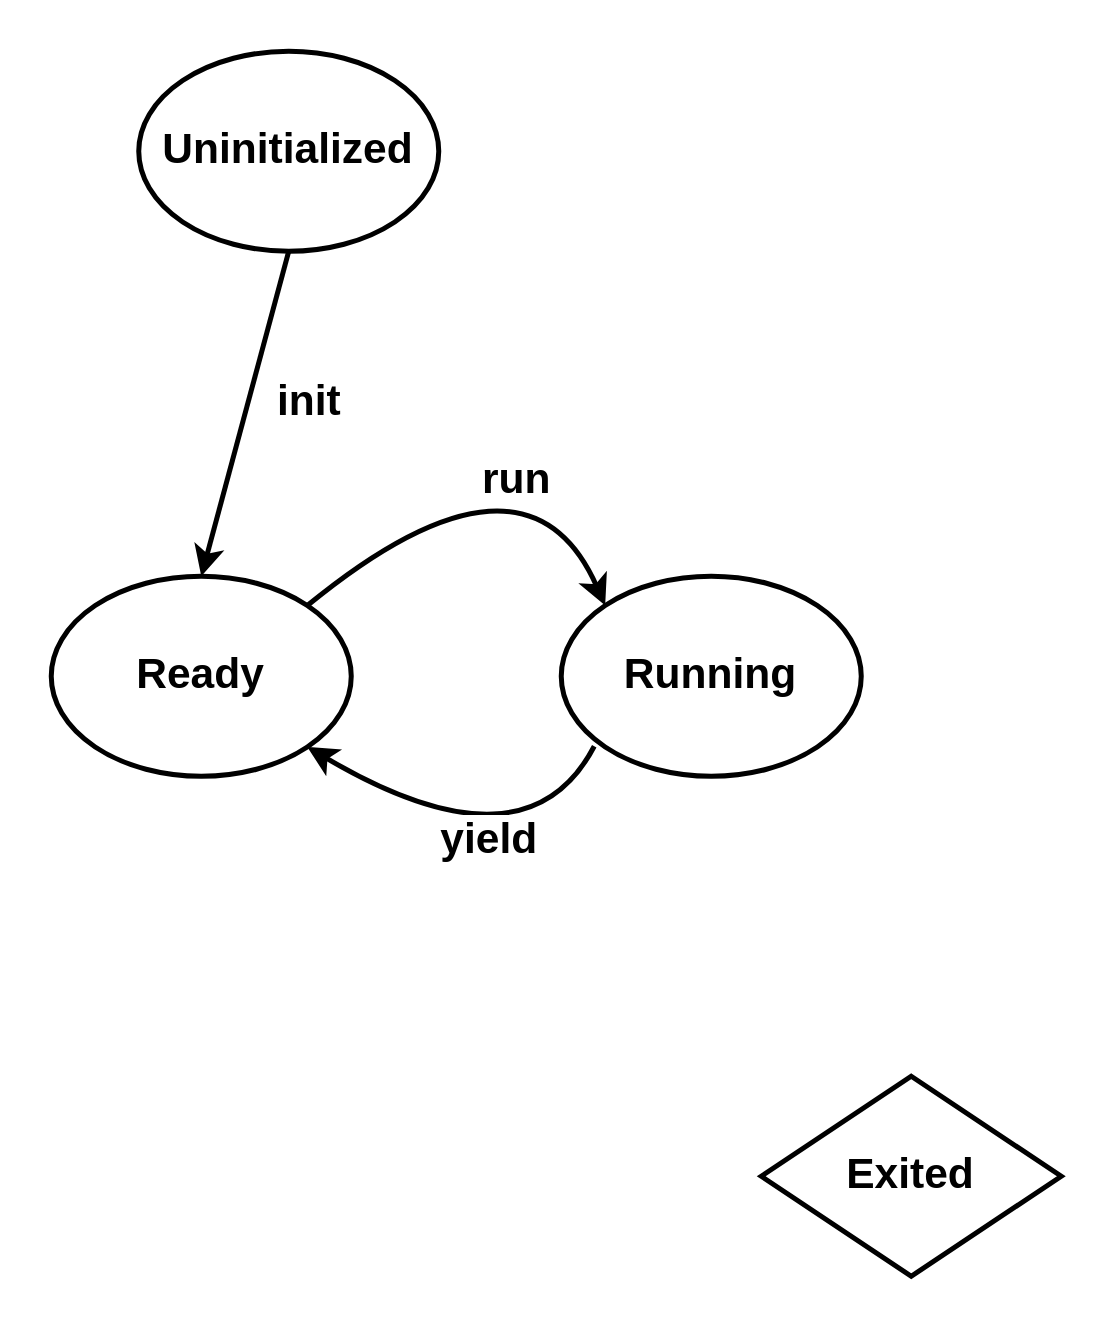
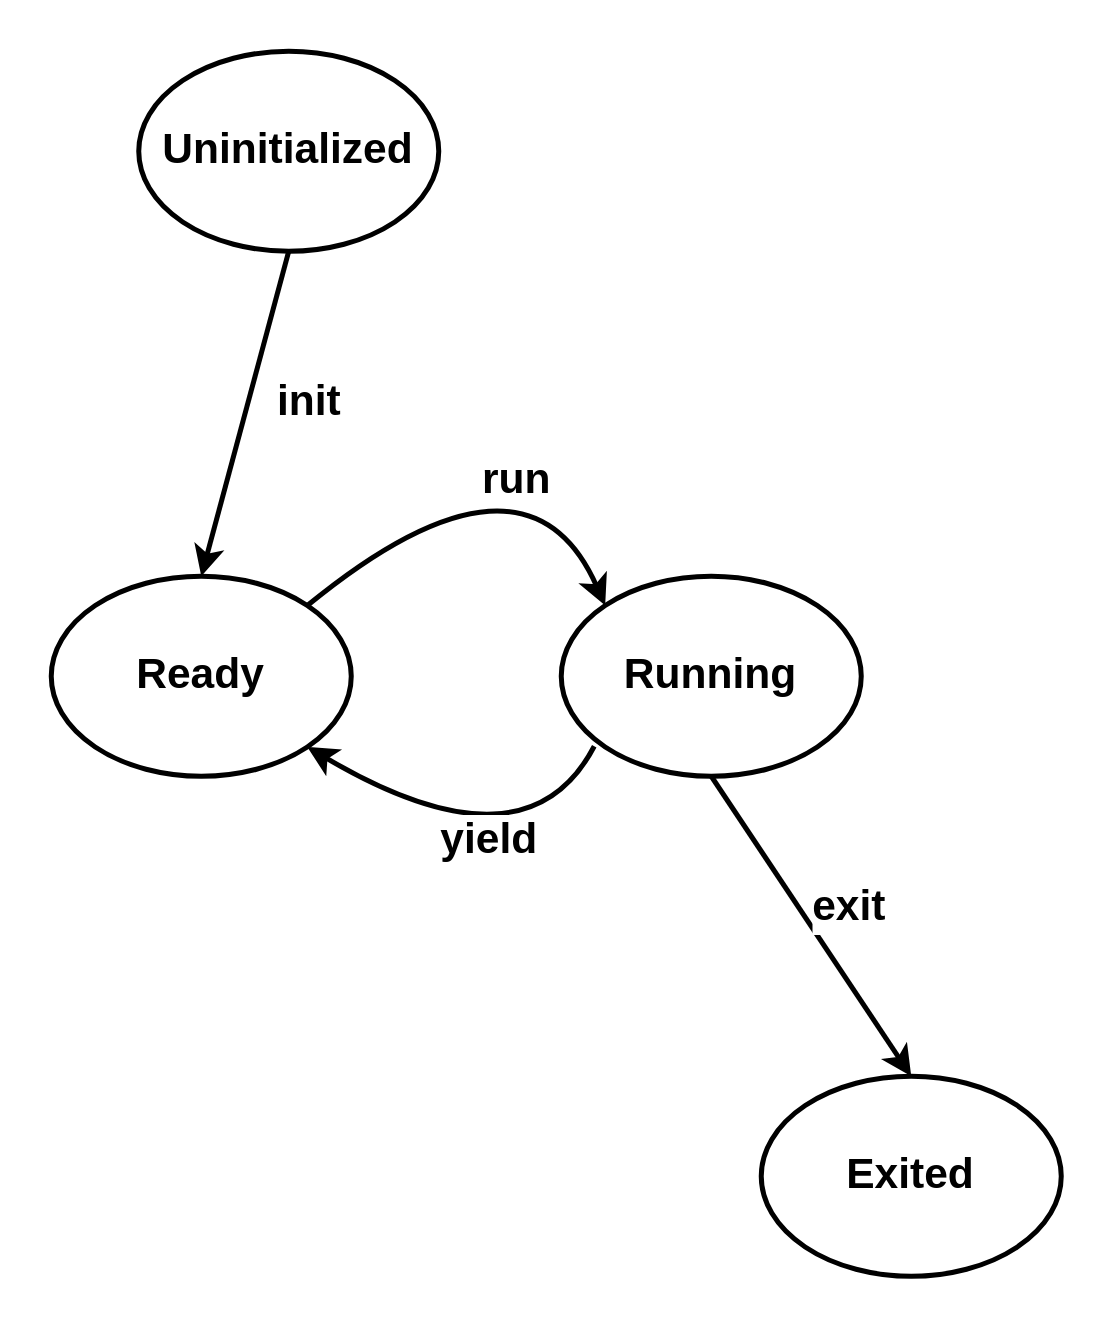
edge "Running" -> "Exited": added, label "exit"
node "Exited": shape diamond -> ellipse
